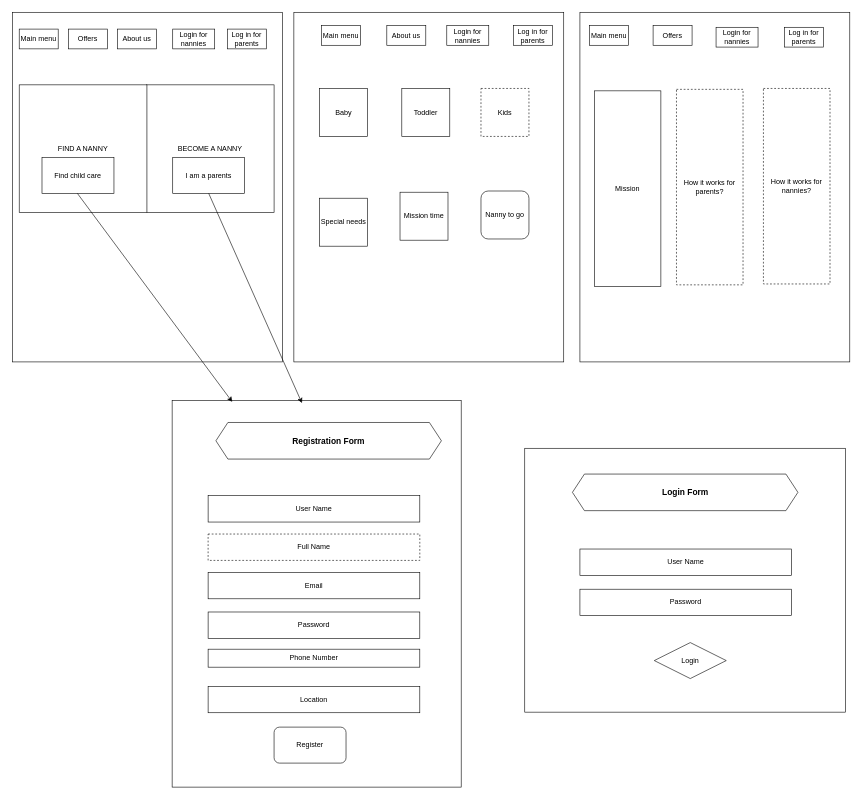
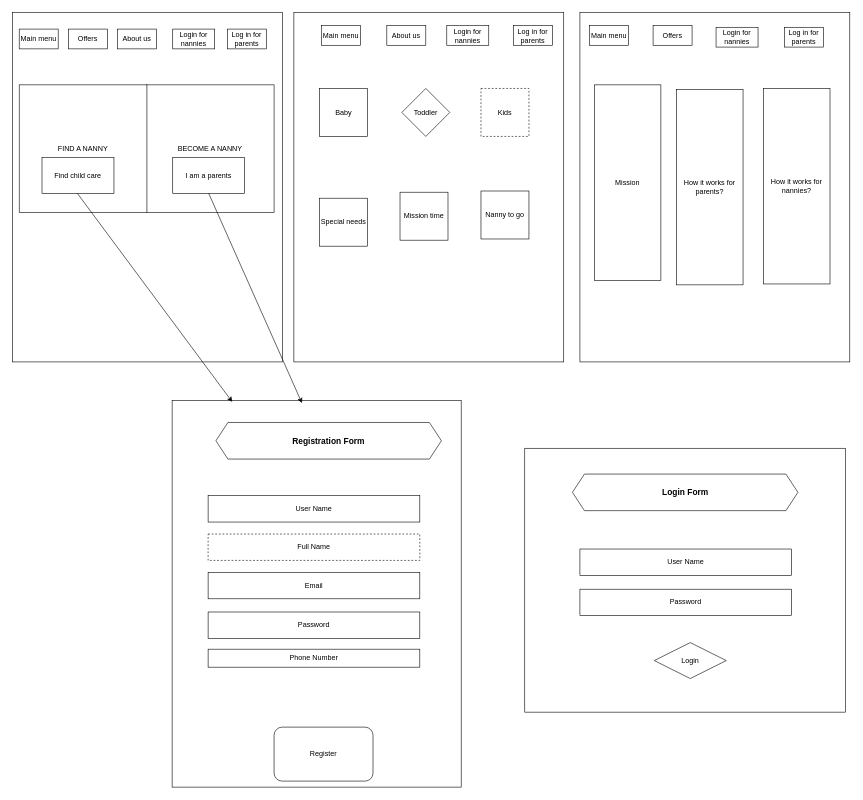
node "Toddler": shape rectangle -> diamond
node "How it works for nannies?": style dashed -> solid
node "How it works for parents?": style dashed -> solid
node "Mission": moved (628, 189) -> (628, 183)
node "Nanny to go": shape rounded rectangle -> rectangle
node "Location": removed
node "Register": size 72x36 -> 99x54
